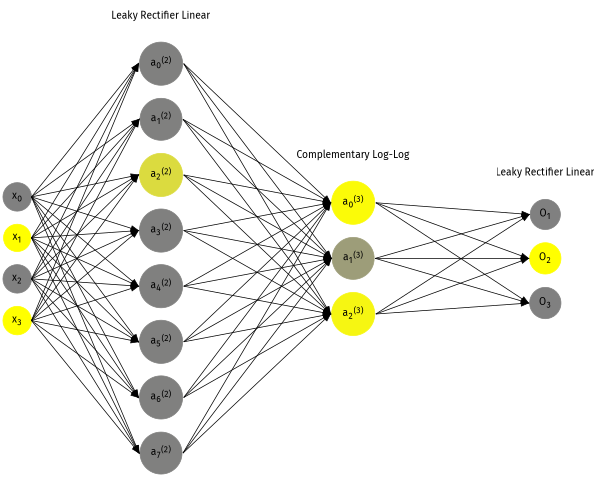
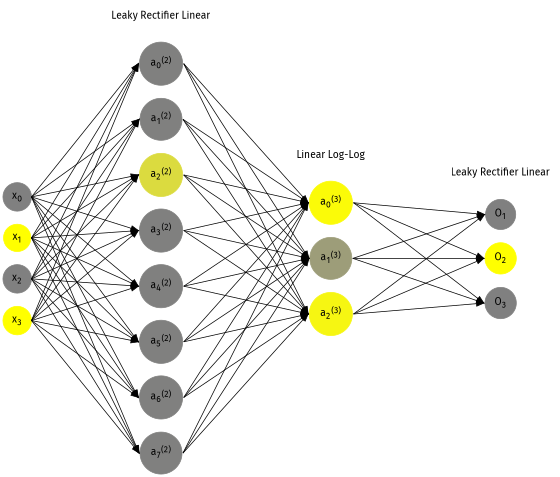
node "Complementary Log-Log": label "Complementary Log-Log" -> "Linear Log-Log"
